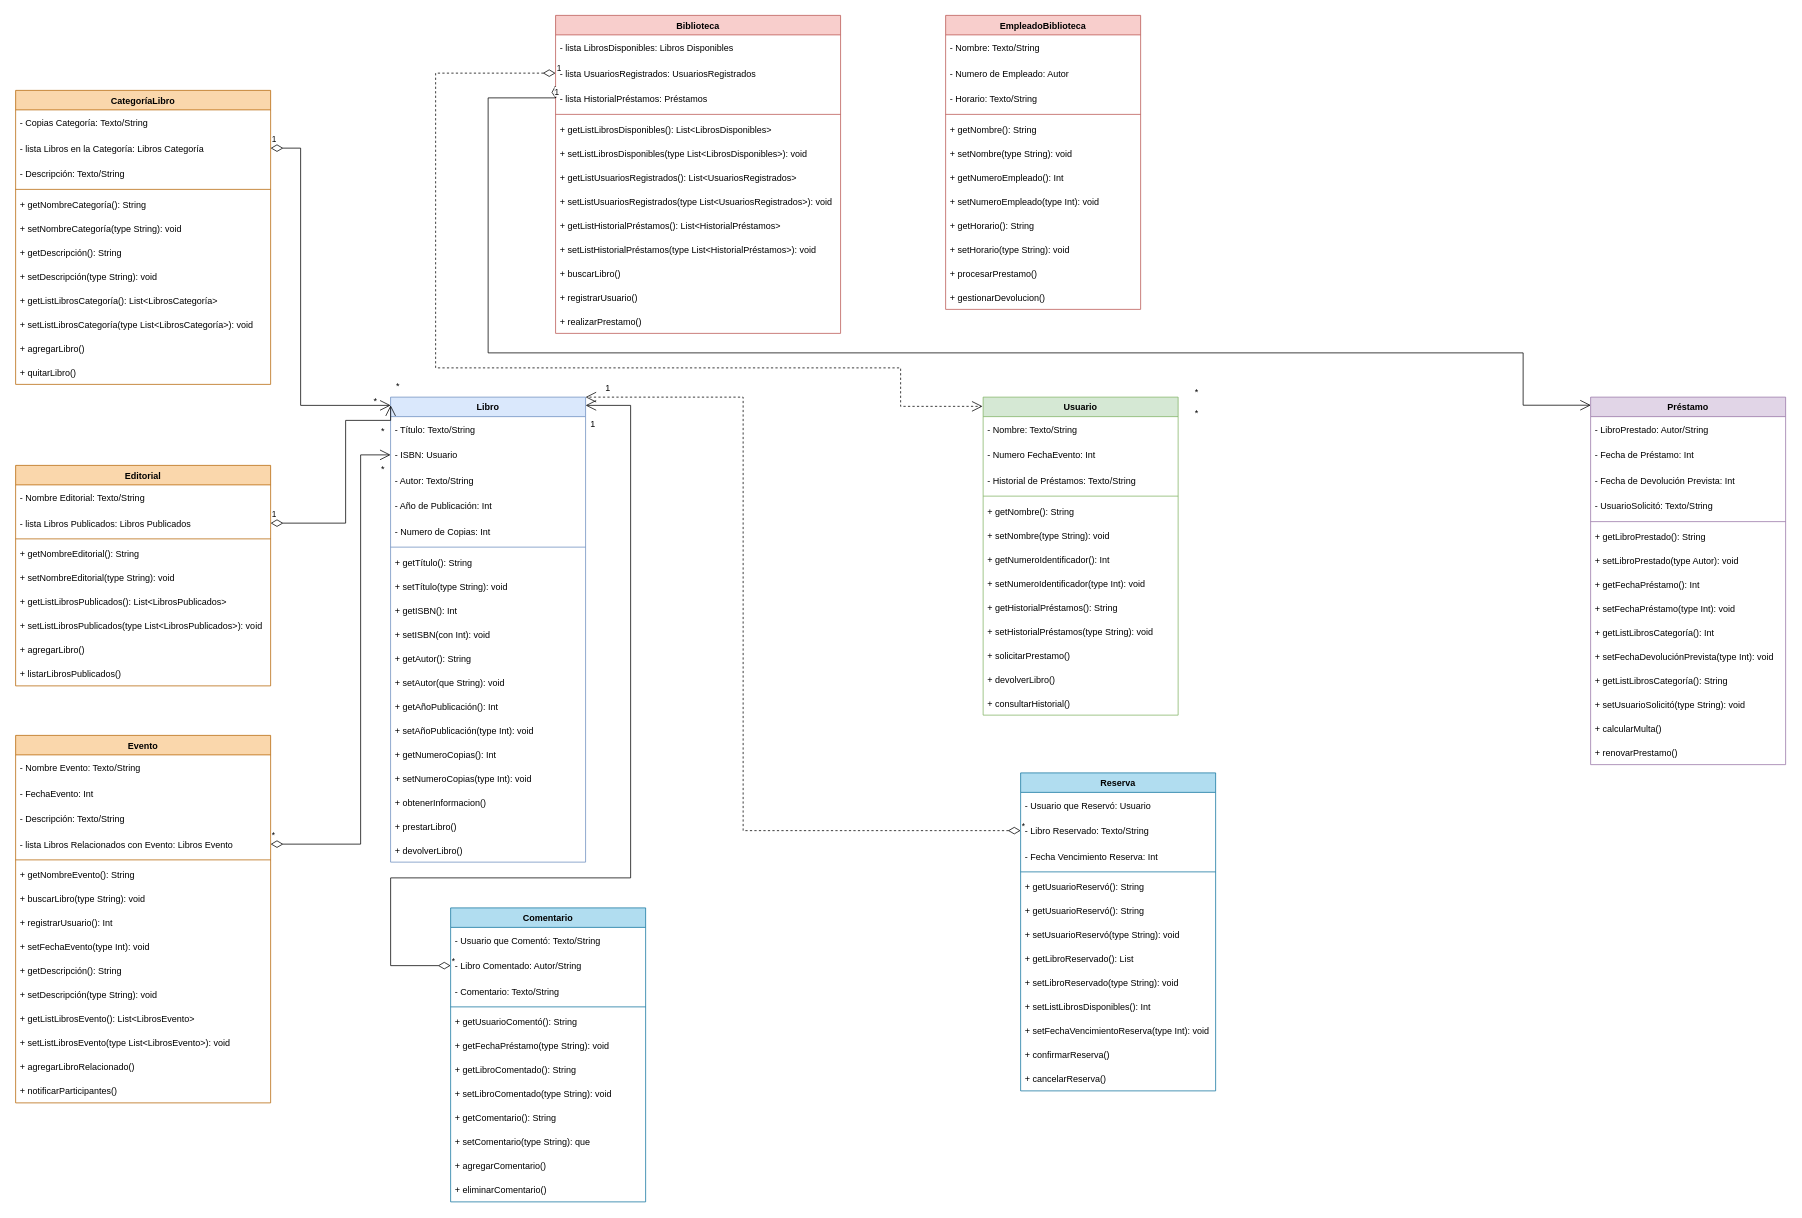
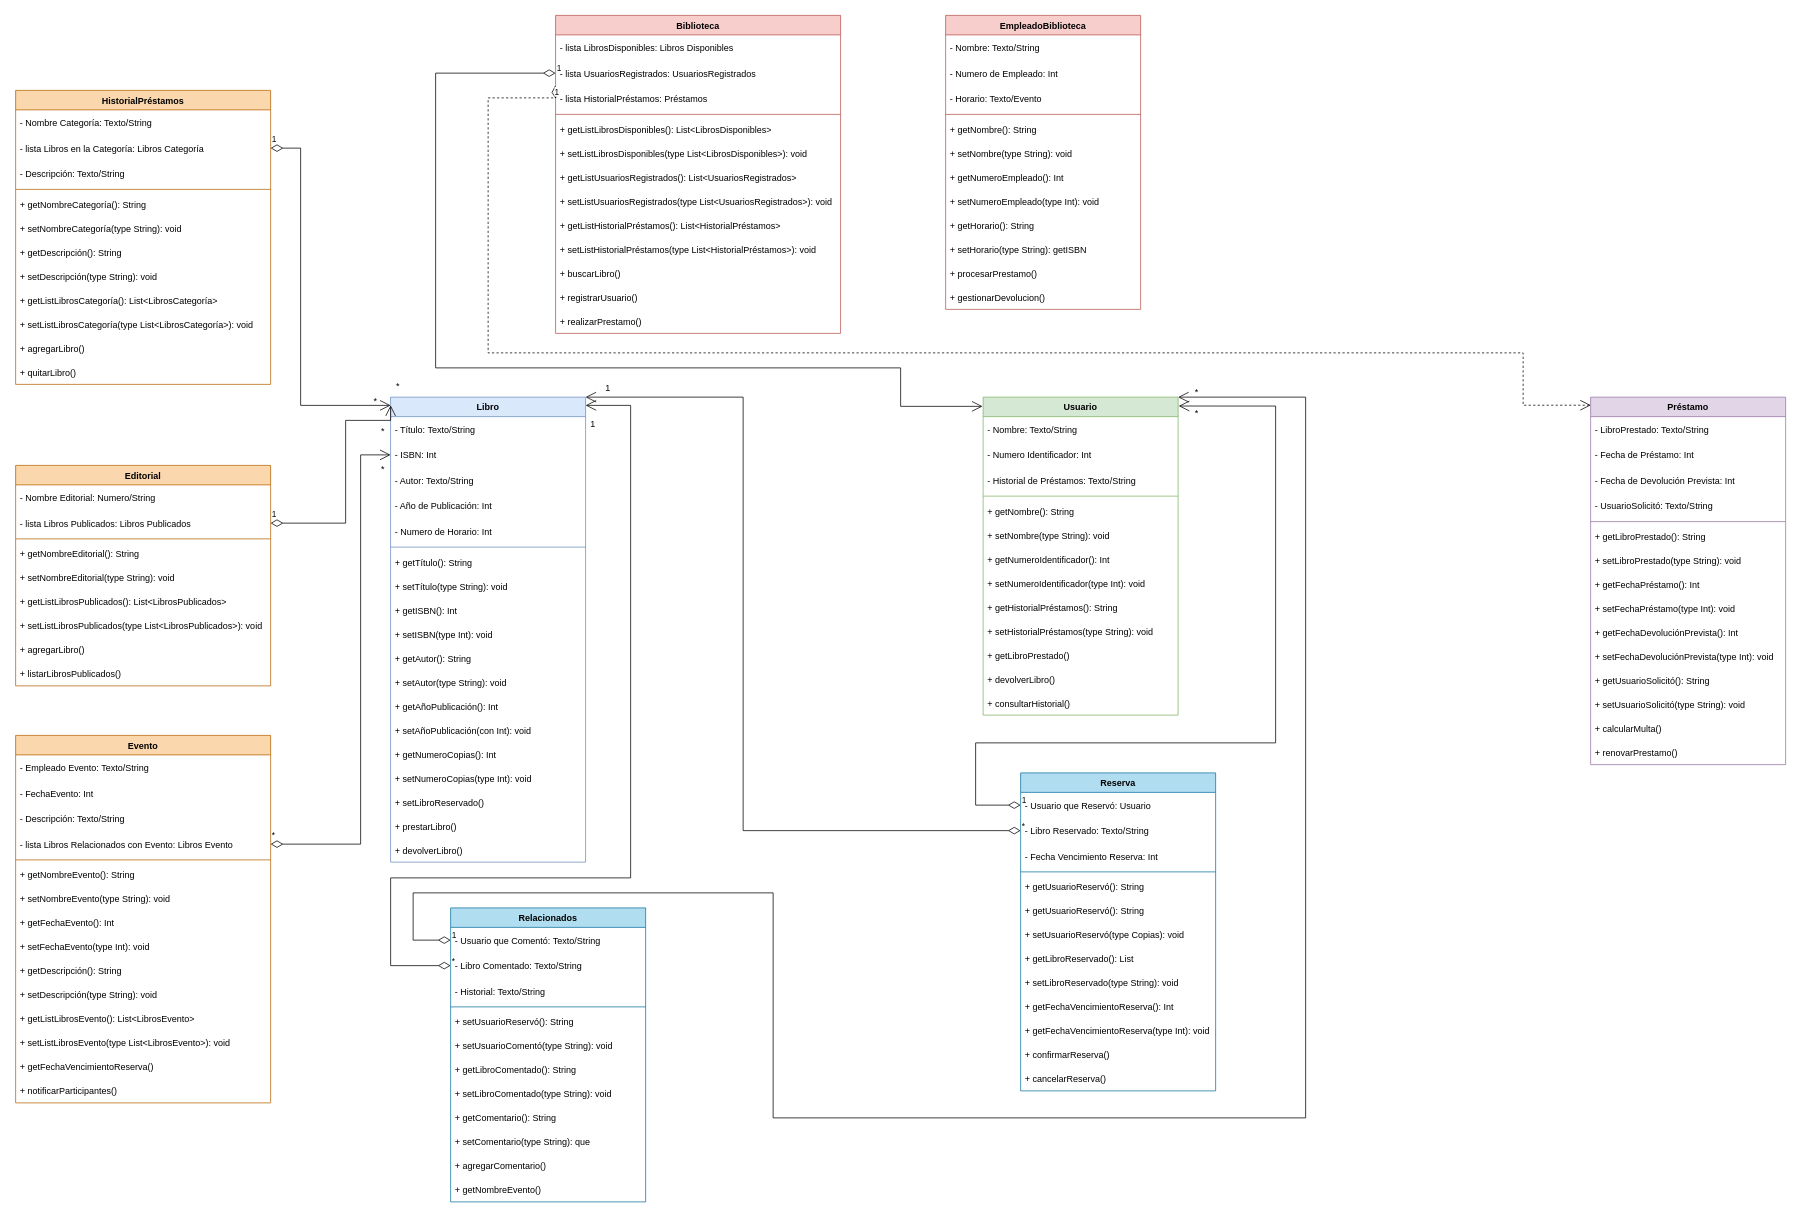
node "- Numero de Empleado: Autor": label "- Numero de Empleado: Autor" -> "- Numero de Empleado: Int"
node "- Horario: Texto/String": label "- Horario: Texto/String" -> "- Horario: Texto/Evento"
node "CategoríaLibro": label "CategoríaLibro" -> "HistorialPréstamos"
node "- Copias Categoría: Texto/String": label "- Copias Categoría: Texto/String" -> "- Nombre Categoría: Texto/String"
node "+ setHorario(type String): void": label "+ setHorario(type String): void" -> "+ setHorario(type String): getISBN"
edge "- lista HistorialPréstamos: Préstamos" -- "Préstamo": style solid -> dashed
edge "- lista UsuariosRegistrados: UsuariosRegistrados" -- "Usuario": style dashed -> solid
node "- LibroPrestado: Autor/String": label "- LibroPrestado: Autor/String" -> "- LibroPrestado: Texto/String"
node "- ISBN: Usuario": label "- ISBN: Usuario" -> "- ISBN: Int"
node "- Numero FechaEvento: Int": label "- Numero FechaEvento: Int" -> "- Numero Identificador: Int"
node "- Nombre Editorial: Texto/String": label "- Nombre Editorial: Texto/String" -> "- Nombre Editorial: Numero/String"
node "- Numero de Copias: Int": label "- Numero de Copias: Int" -> "- Numero de Horario: Int"
node "+ setLibroPrestado(type Autor): void": label "+ setLibroPrestado(type Autor): void" -> "+ setLibroPrestado(type String): void"
node "+ getListLibrosCategoría(): Int": label "+ getListLibrosCategoría(): Int" -> "+ getFechaDevoluciónPrevista(): Int"
node "+ setISBN(con Int): void": label "+ setISBN(con Int): void" -> "+ setISBN(type Int): void"
node "+ solicitarPrestamo()": label "+ solicitarPrestamo()" -> "+ getLibroPrestado()"
edge "Libro" -- "- Libro Reservado: Texto/String": style dashed -> solid
node "+ getListLibrosCategoría(): String": label "+ getListLibrosCategoría(): String" -> "+ getUsuarioSolicitó(): String"
node "+ setAutor(que String): void": label "+ setAutor(que String): void" -> "+ setAutor(type String): void"
node "+ setAñoPublicación(type Int): void": label "+ setAñoPublicación(type Int): void" -> "+ setAñoPublicación(con Int): void"
edge "Usuario" -- "- Usuario que Reservó: Usuario": added, label "1"
node "- Nombre Evento: Texto/String": label "- Nombre Evento: Texto/String" -> "- Empleado Evento: Texto/String"
node "+ obtenerInformacion()": label "+ obtenerInformacion()" -> "+ setLibroReservado()"
node "+ buscarLibro(type String): void": label "+ buscarLibro(type String): void" -> "+ setNombreEvento(type String): void"
node "Comentario": label "Comentario" -> "Relacionados"
node "+ registrarUsuario(): Int": label "+ registrarUsuario(): Int" -> "+ getFechaEvento(): Int"
node "+ setUsuarioReservó(type String): void": label "+ setUsuarioReservó(type String): void" -> "+ setUsuarioReservó(type Copias): void"
node "- Libro Comentado: Autor/String": label "- Libro Comentado: Autor/String" -> "- Libro Comentado: Texto/String"
node "- Comentario: Texto/String": label "- Comentario: Texto/String" -> "- Historial: Texto/String"
node "+ setListLibrosDisponibles(): Int": label "+ setListLibrosDisponibles(): Int" -> "+ getFechaVencimientoReserva(): Int"
node "+ getUsuarioComentó(): String": label "+ getUsuarioComentó(): String" -> "+ setUsuarioReservó(): String"
node "+ setFechaVencimientoReserva(type Int): void": label "+ setFechaVencimientoReserva(type Int): void" -> "+ getFechaVencimientoReserva(type Int): void"
node "+ getFechaPréstamo(type String): void": label "+ getFechaPréstamo(type String): void" -> "+ setUsuarioComentó(type String): void"
node "+ agregarLibroRelacionado()": label "+ agregarLibroRelacionado()" -> "+ getFechaVencimientoReserva()"
edge "Usuario" -- "- Usuario que Comentó: Texto/String": added, label "1"
node "+ eliminarComentario()": label "+ eliminarComentario()" -> "+ getNombreEvento()"
